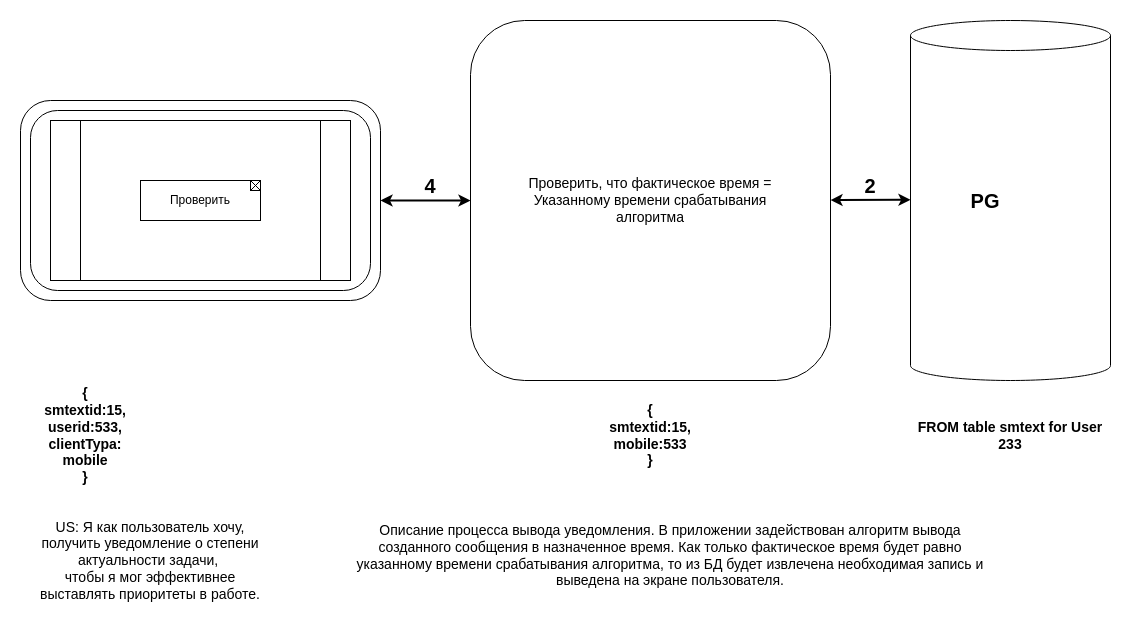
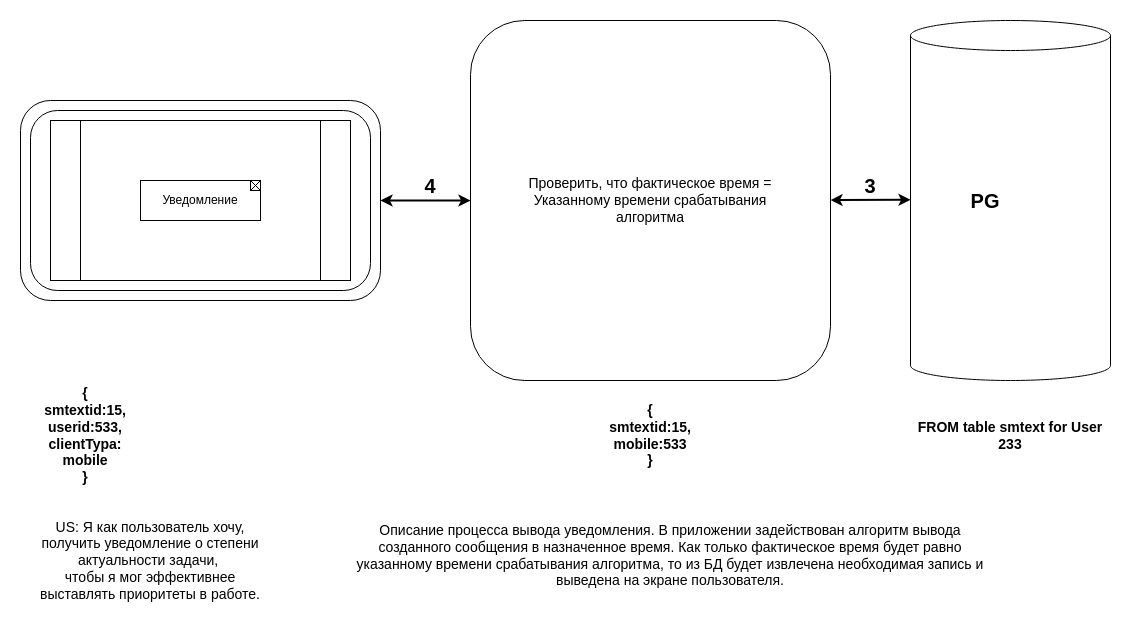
node "2": label "2" -> "3"
node "Проверить": label "Проверить" -> "Уведомление"
